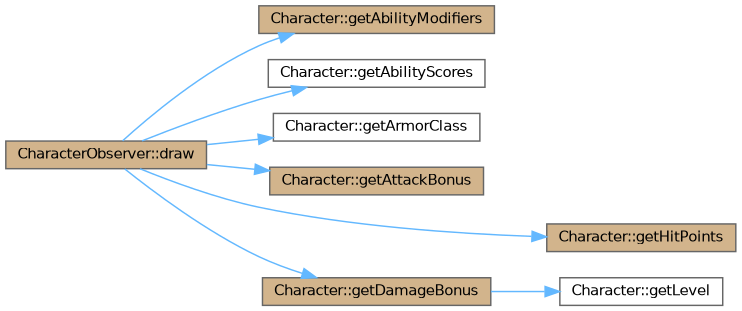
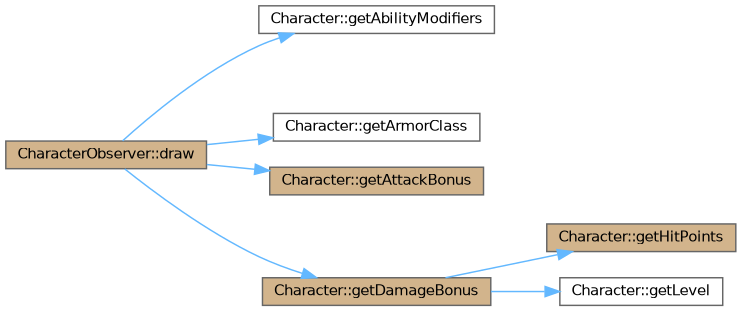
node "Character::getAbilityModifiers": fillcolor tan -> white
node "Character::getAbilityScores": removed
edge "CharacterObserver::draw" -> "Character::getHitPoints": now "Character::getDamageBonus" -> "Character::getHitPoints"
